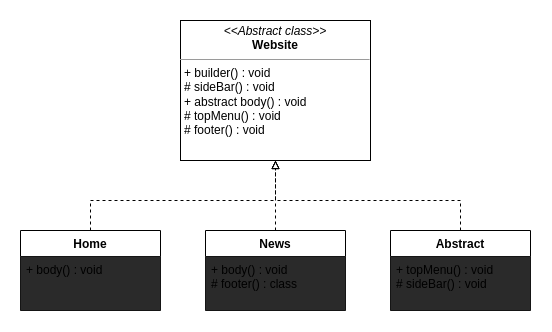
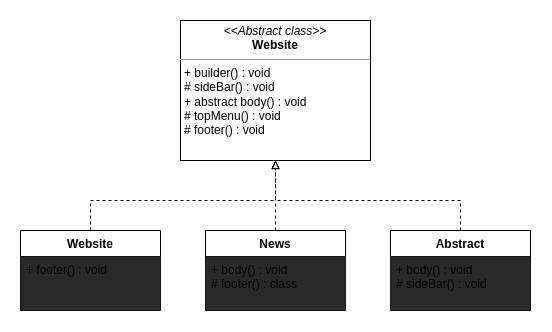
node "Home": label "Home" -> "Website"
node "+ body() : void": label "+ body() : void" -> "+ footer() : void"
node "+ topMenu() : void # sideBar() : void": label "+ topMenu() : void # sideBar() : void" -> "+ body() : void # sideBar() : void"
